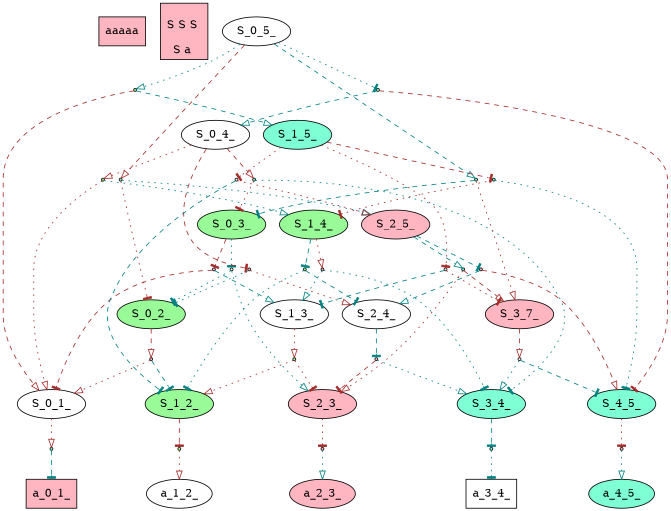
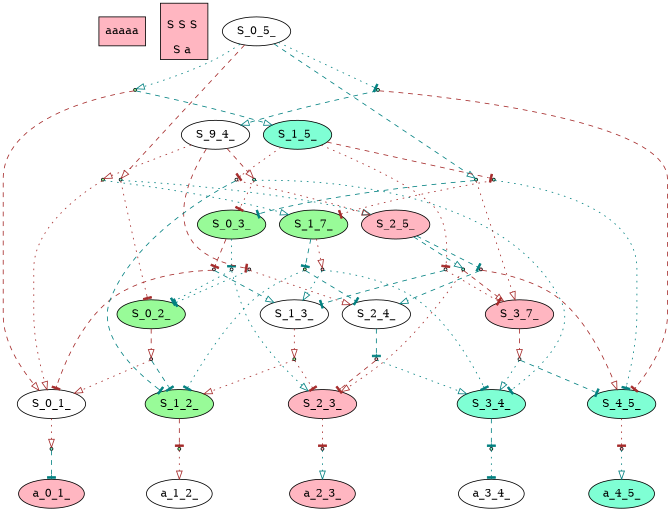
node "S_0_4_": label "S_0_4_" -> "S_9_4_"
node "S_1_4_": label "S_1_4_" -> "S_1_7_"
node "a_0_1_": shape box -> ellipse
node "a_3_4_": shape box -> ellipse
